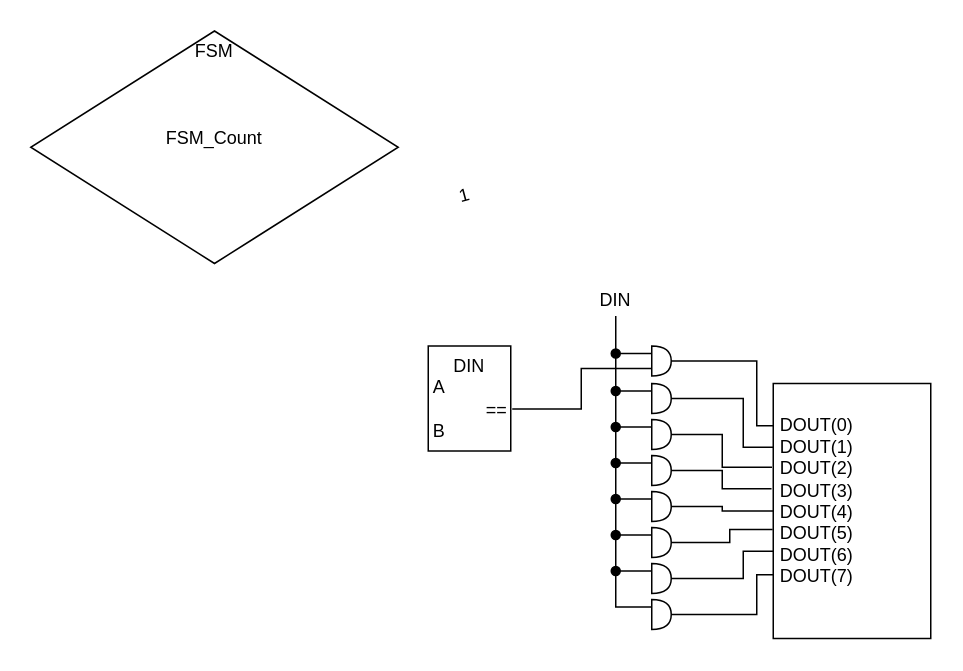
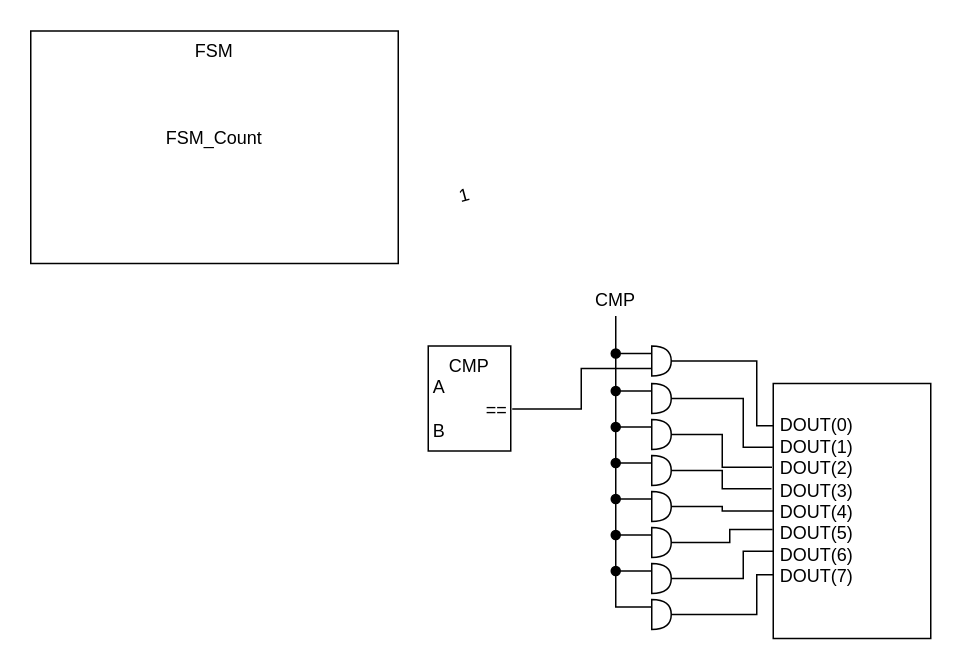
node "FSM FSM_Count": shape diamond -> rectangle
node "DIN": label "DIN" -> "CMP"
node "DIN A == B": label "DIN A == B" -> "CMP A == B"
